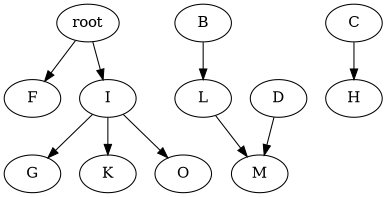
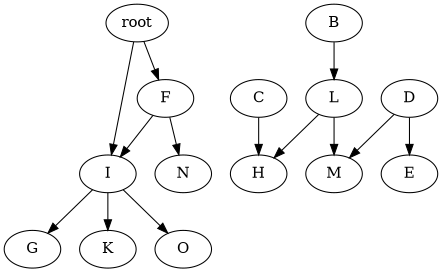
edge "F" -> "I": added
edge "L" -> "H": added
node "N": added
node "E": added
